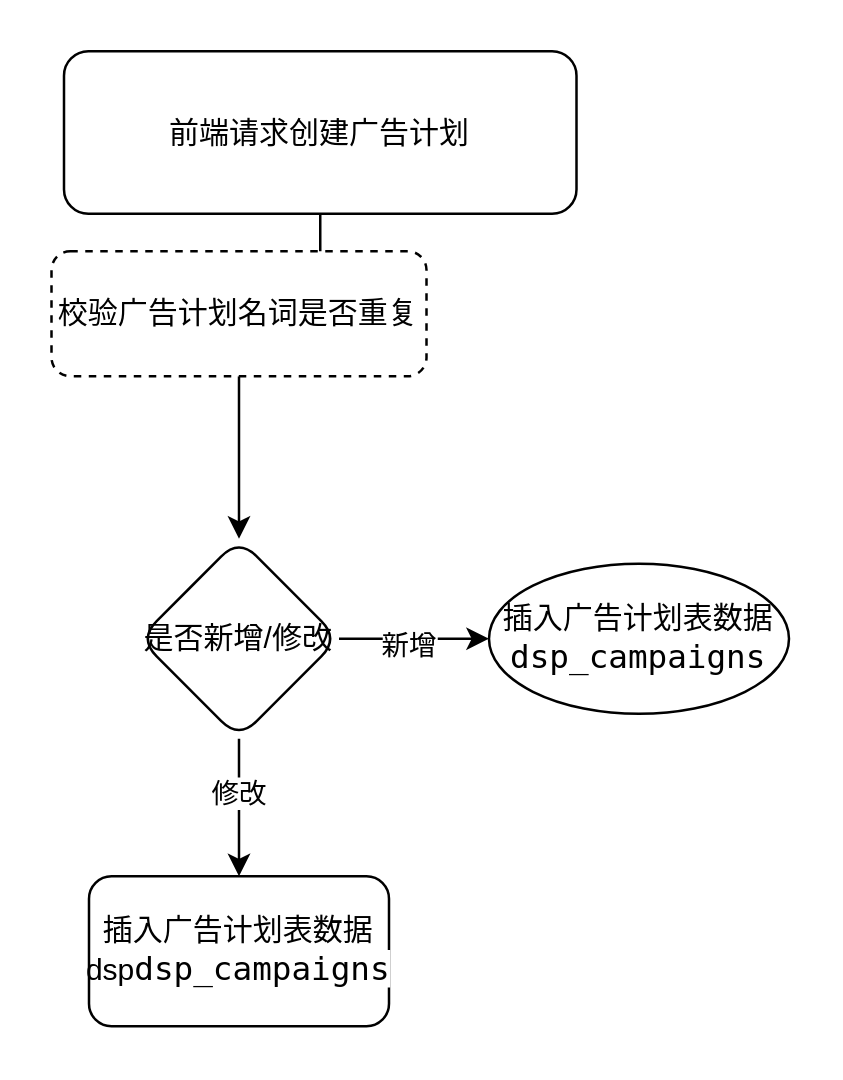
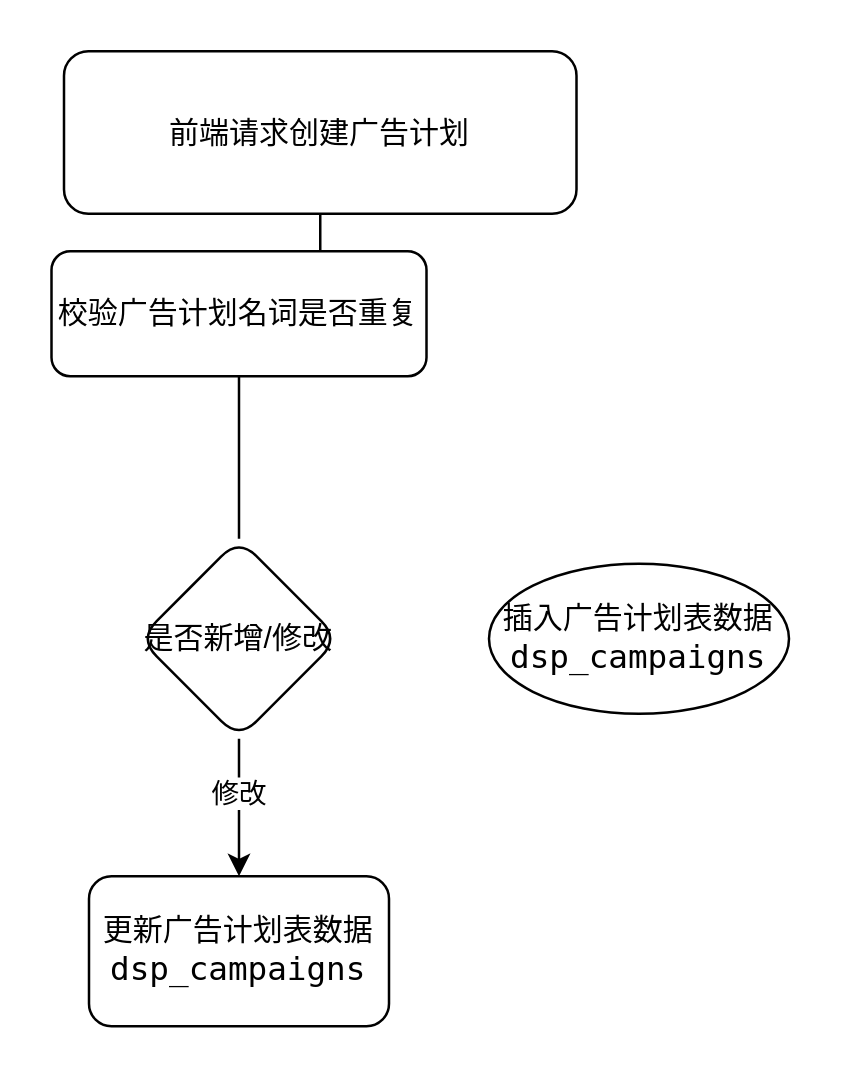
node "校验广告计划名词是否重复": style dashed -> solid
edge "校验广告计划名词是否重复" -> "是否新增/修改": arrowhead classic -> none
edge "是否新增/修改" -> "插入广告计划表数据dsp_campaigns": removed, label "新增"
node "插入广告计划表数据dspdsp_campaigns": label "插入广告计划表数据dspdsp_campaigns" -> "更新广告计划表数据dsp_campaigns"
